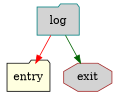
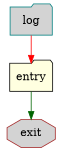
edge "log" -> "exit": now "entry" -> "exit"
